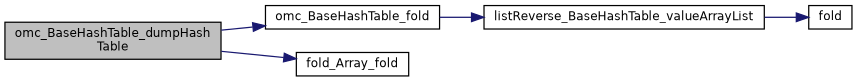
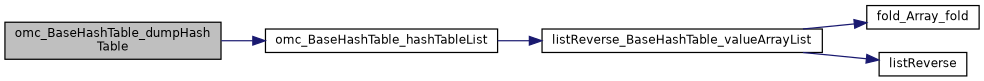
node "omc_BaseHashTable_fold": label "omc_BaseHashTable_fold" -> "omc_BaseHashTable_hashTableList"
node "fold": label "fold" -> "listReverse"
edge "omc_BaseHashTable_dumpHash Table" -> "fold_Array_fold": now "listReverse_BaseHashTable_valueArrayList" -> "fold_Array_fold"
